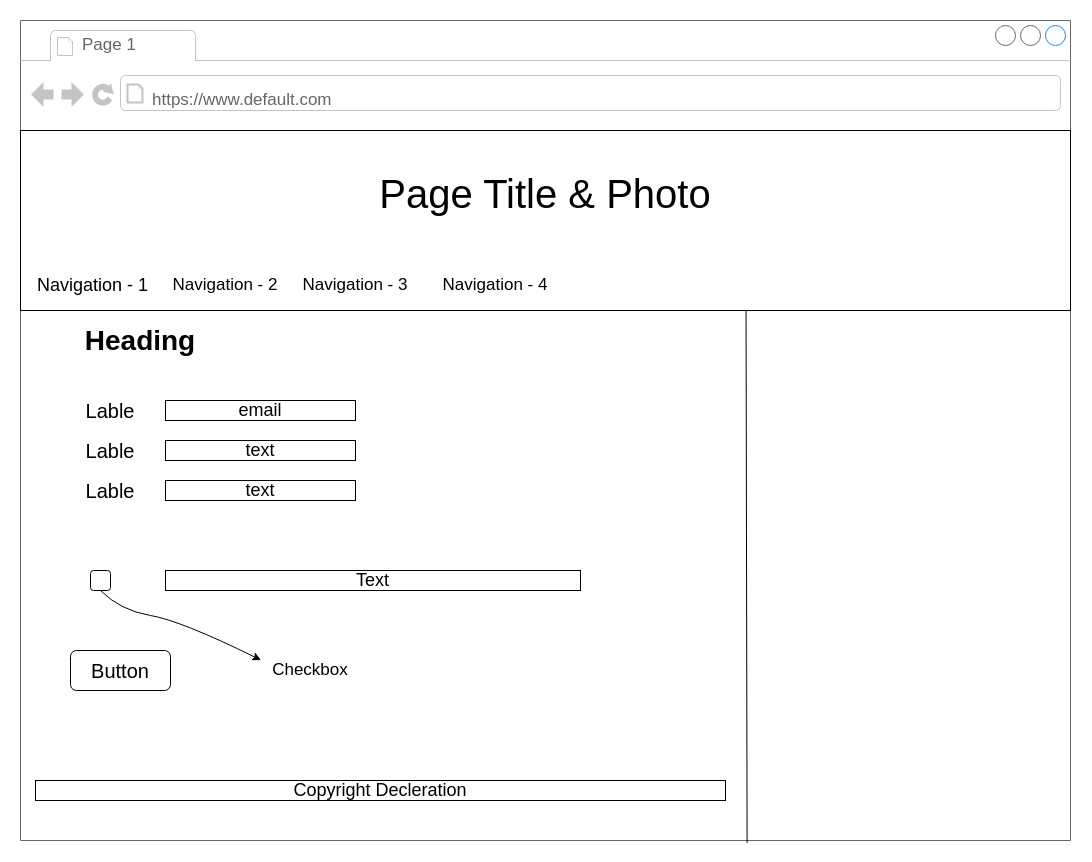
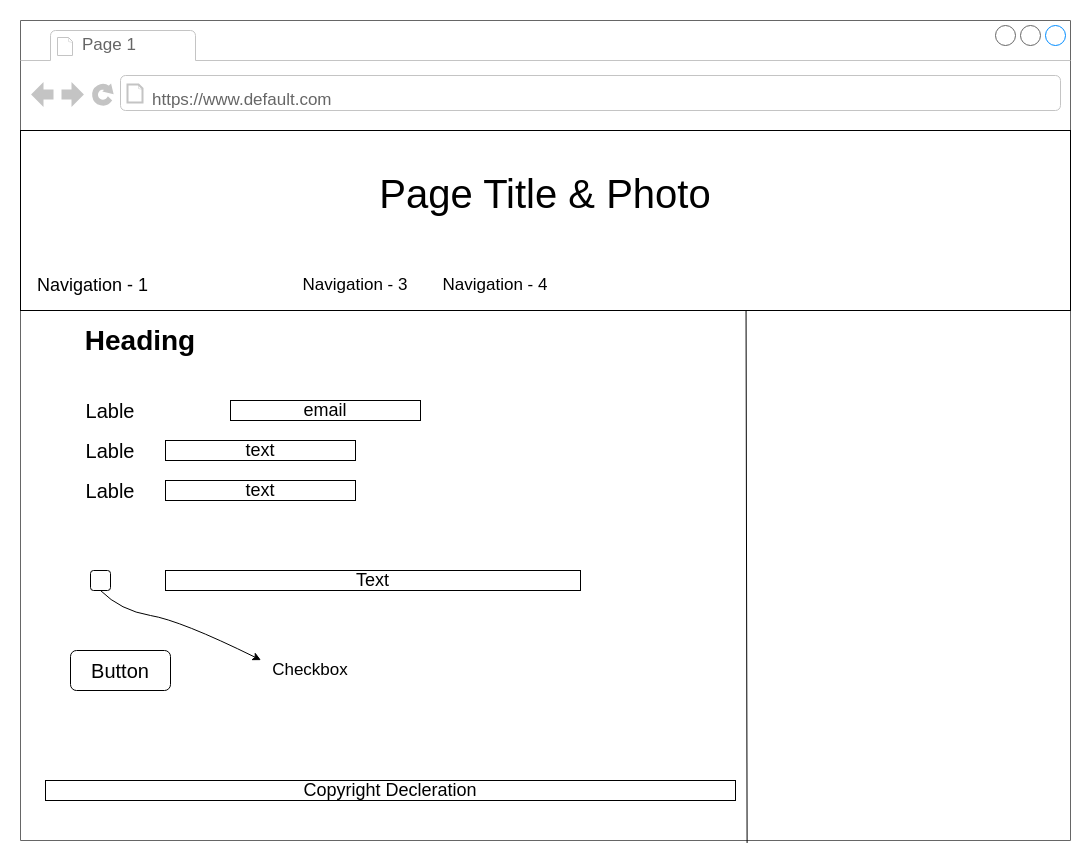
node "Navigation - 2": removed
node "email": moved (261, 411) -> (326, 411)
node "Copyright Decleration": moved (381, 791) -> (391, 791)
